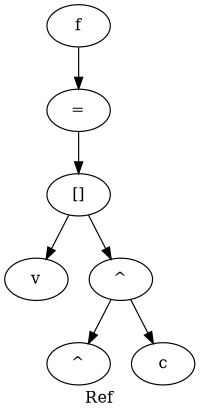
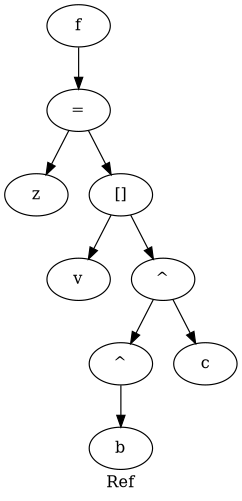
node "z": added
node "b": added
